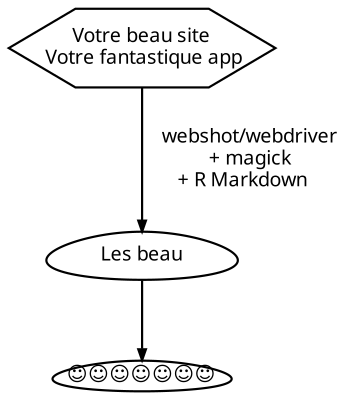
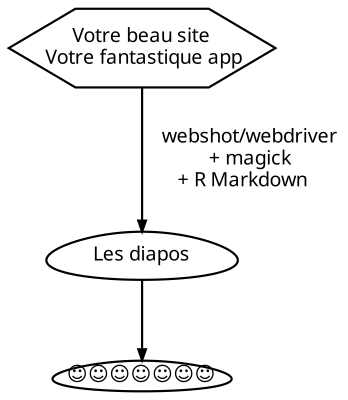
node "Les beau": label "Les beau" -> "Les diapos"
